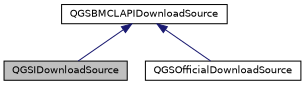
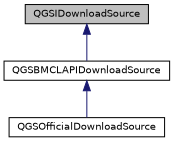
edge "QGSIDownloadSource" -> "QGSBMCLAPIDownloadSource": reversed
